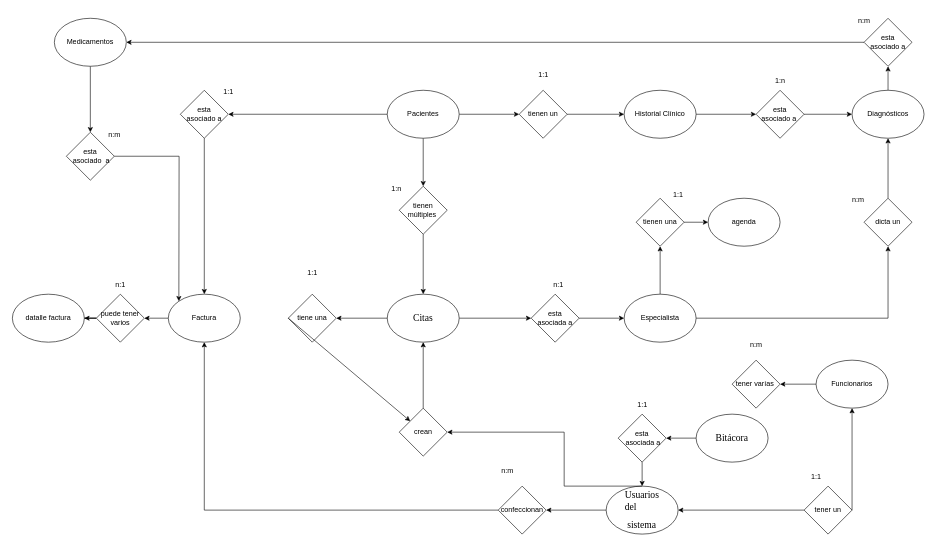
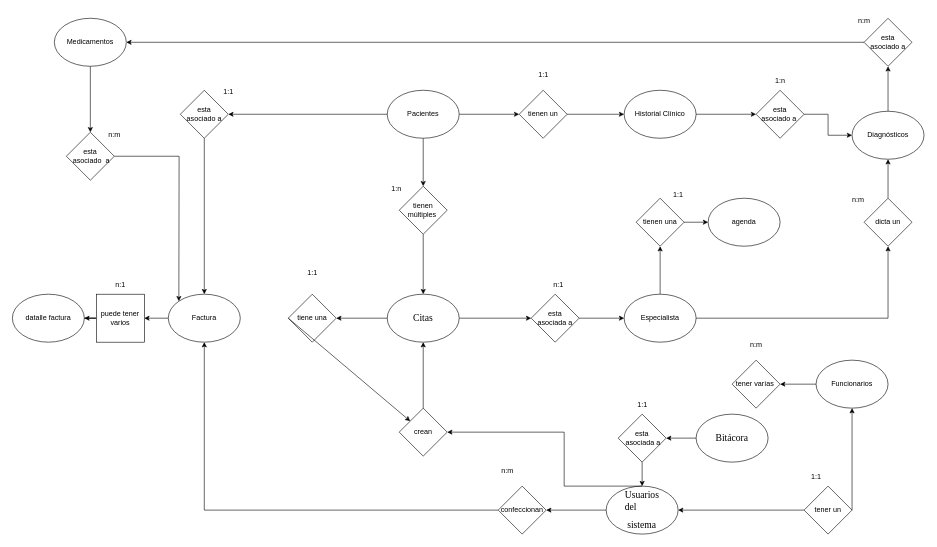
node "Diagnósticos": moved (888, 114) -> (888, 135)
node "puede tener varios": shape diamond -> rectangle
